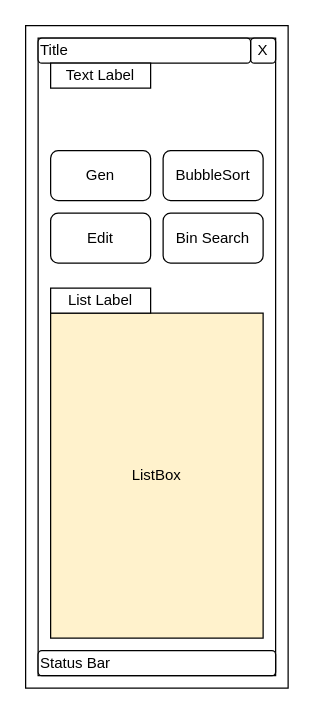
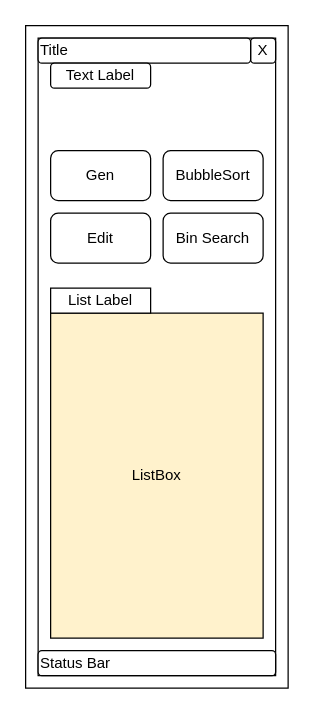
node "Text Label": shape rectangle -> rounded rectangle
